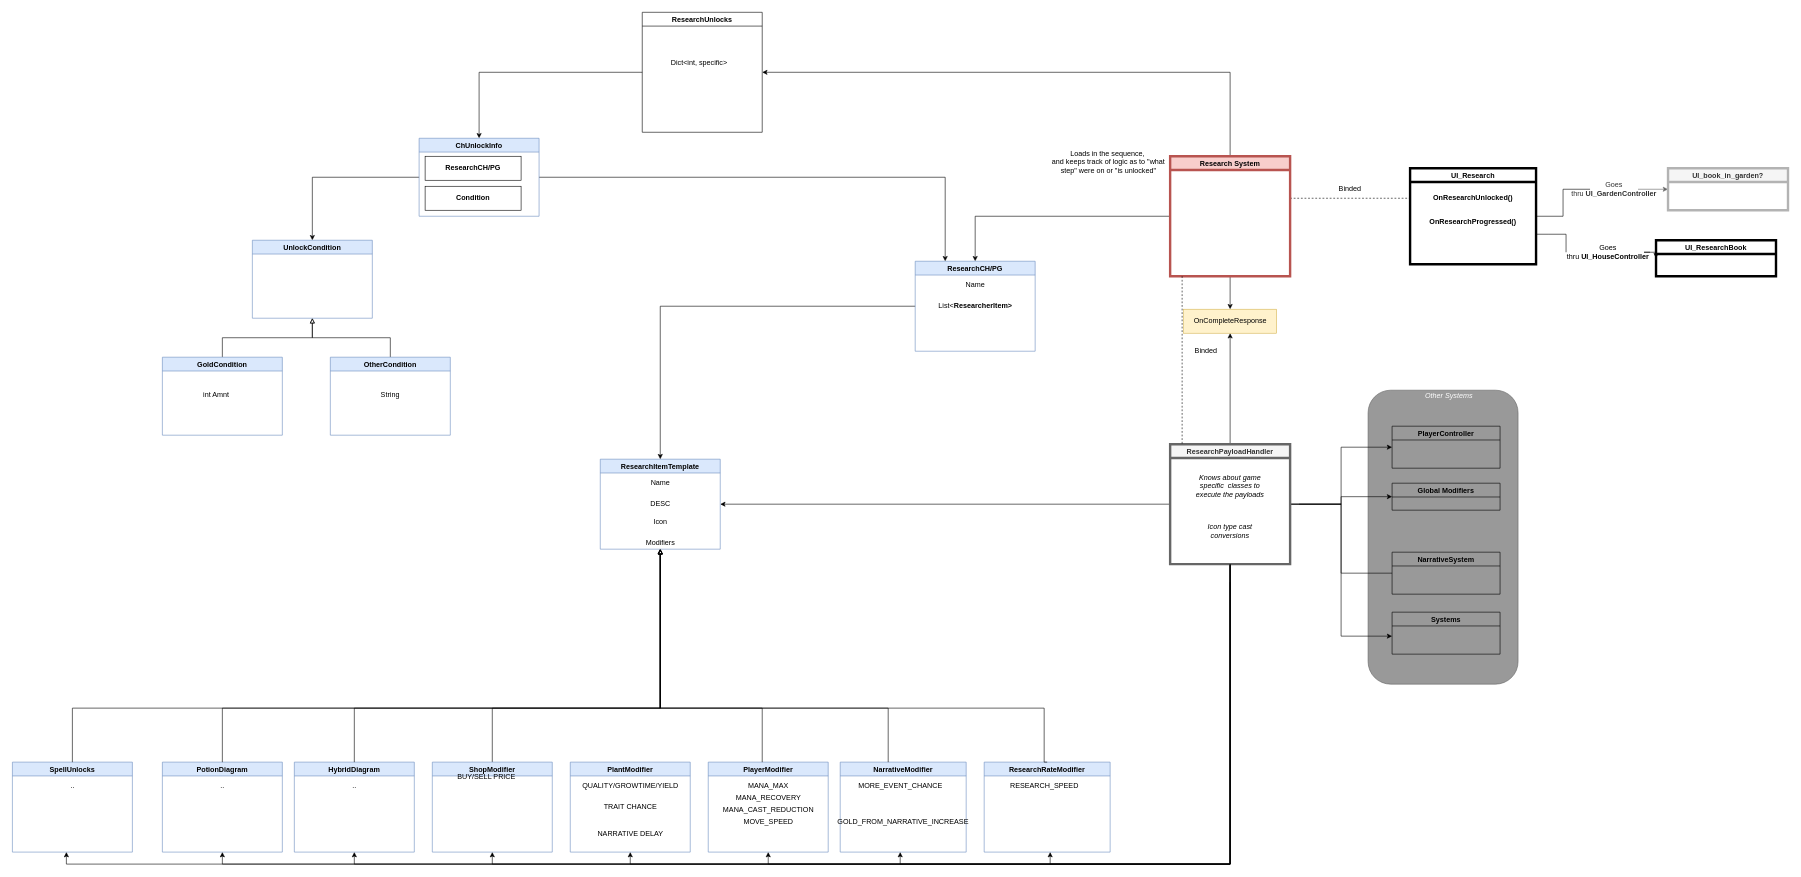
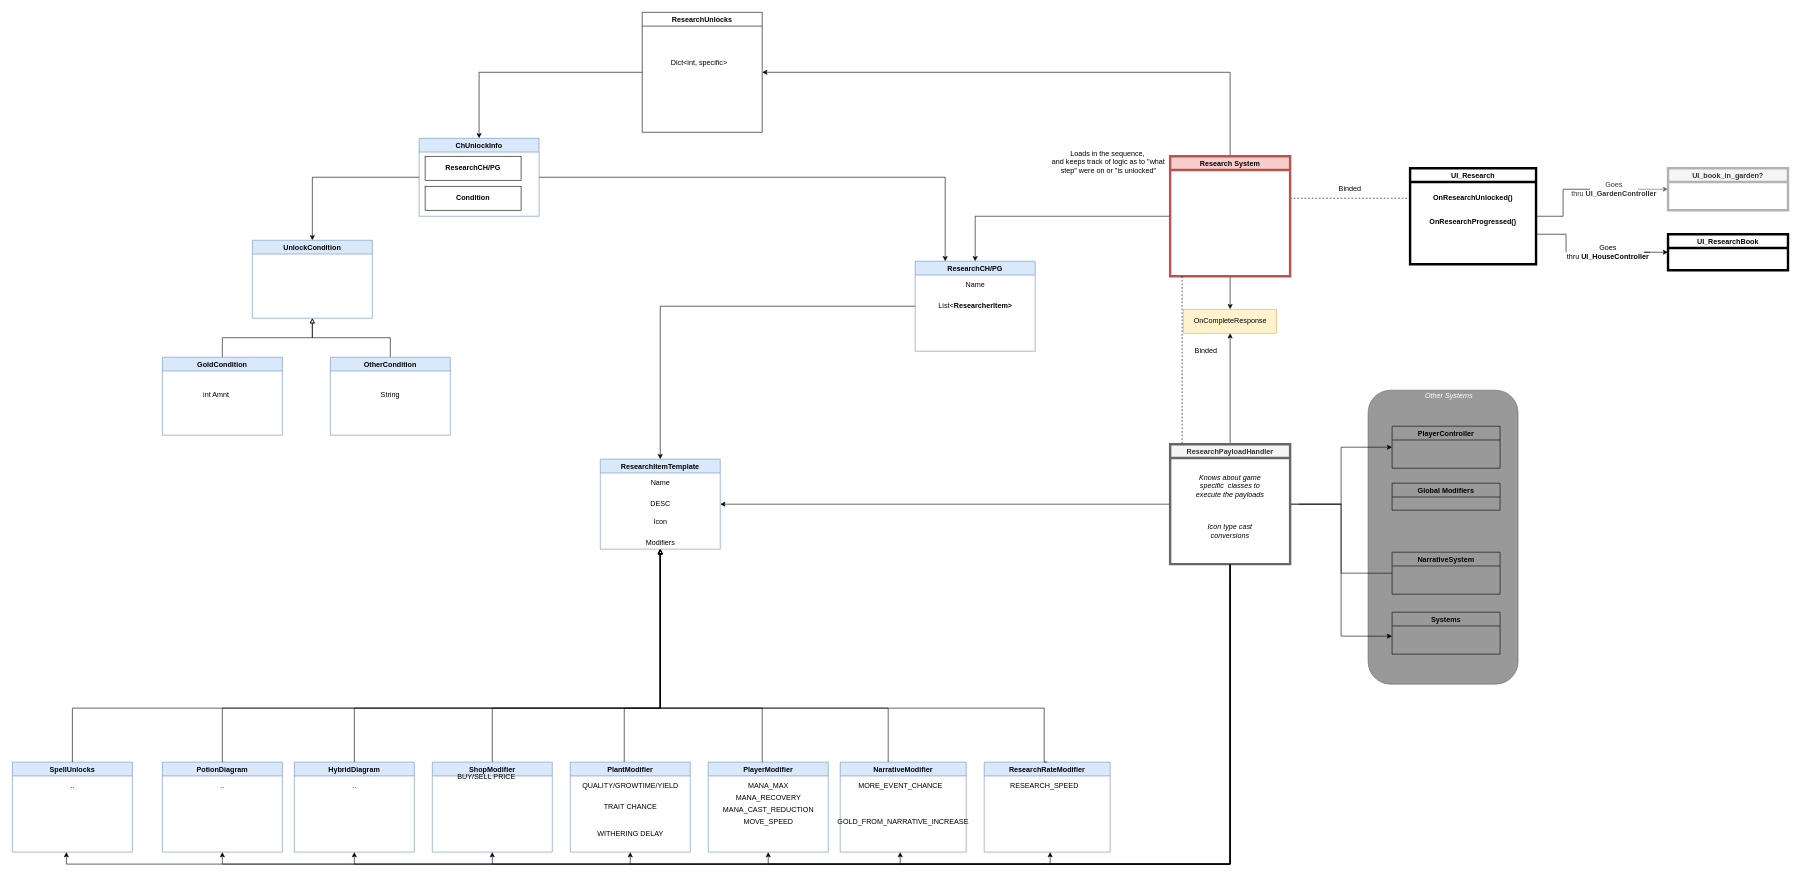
node "UI_ResearchBook": moved (1716, 258) -> (1728, 252)
edge "ResearchPayloadHandler" -> "Global Modifiers": removed
edge "PlantModifier" -> "ResearchItemTemplate": added
node "NARRATIVE DELAY": label "NARRATIVE DELAY" -> "WITHERING DELAY"
